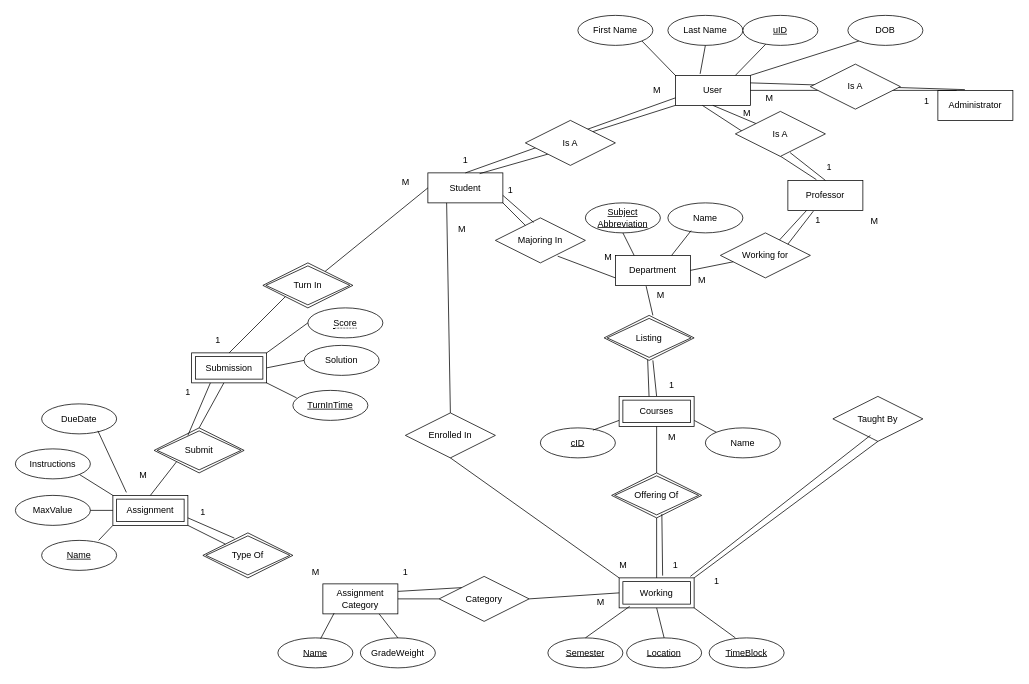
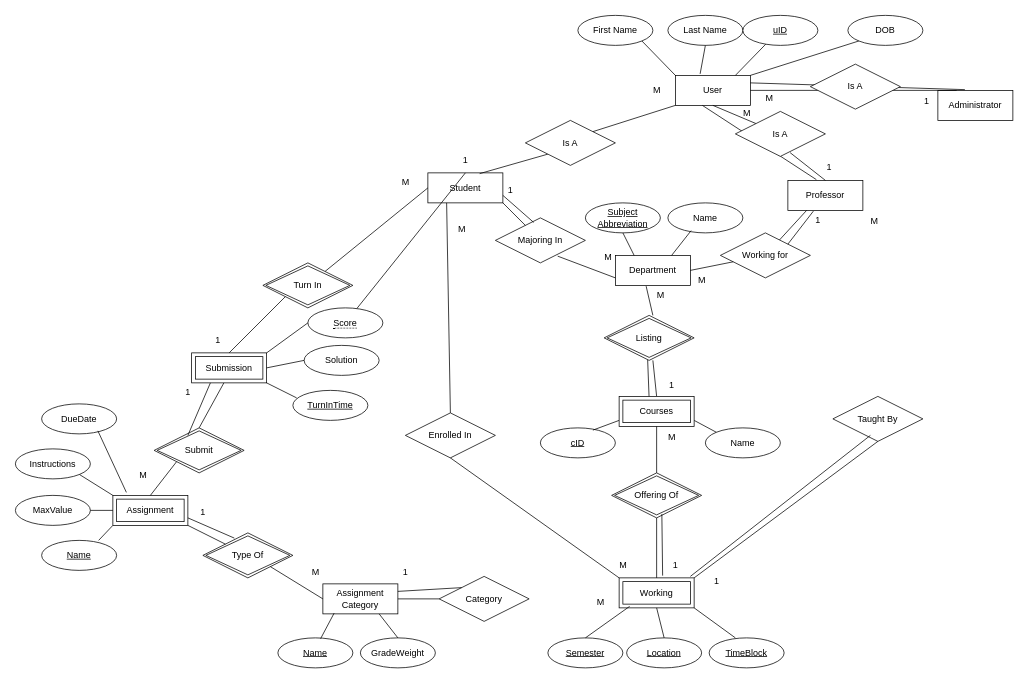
edge "User" -- "Student": now "Score" -- "Student"
edge "Type Of" -- "Assignment Category": added
edge "Working" -- "Category": removed
